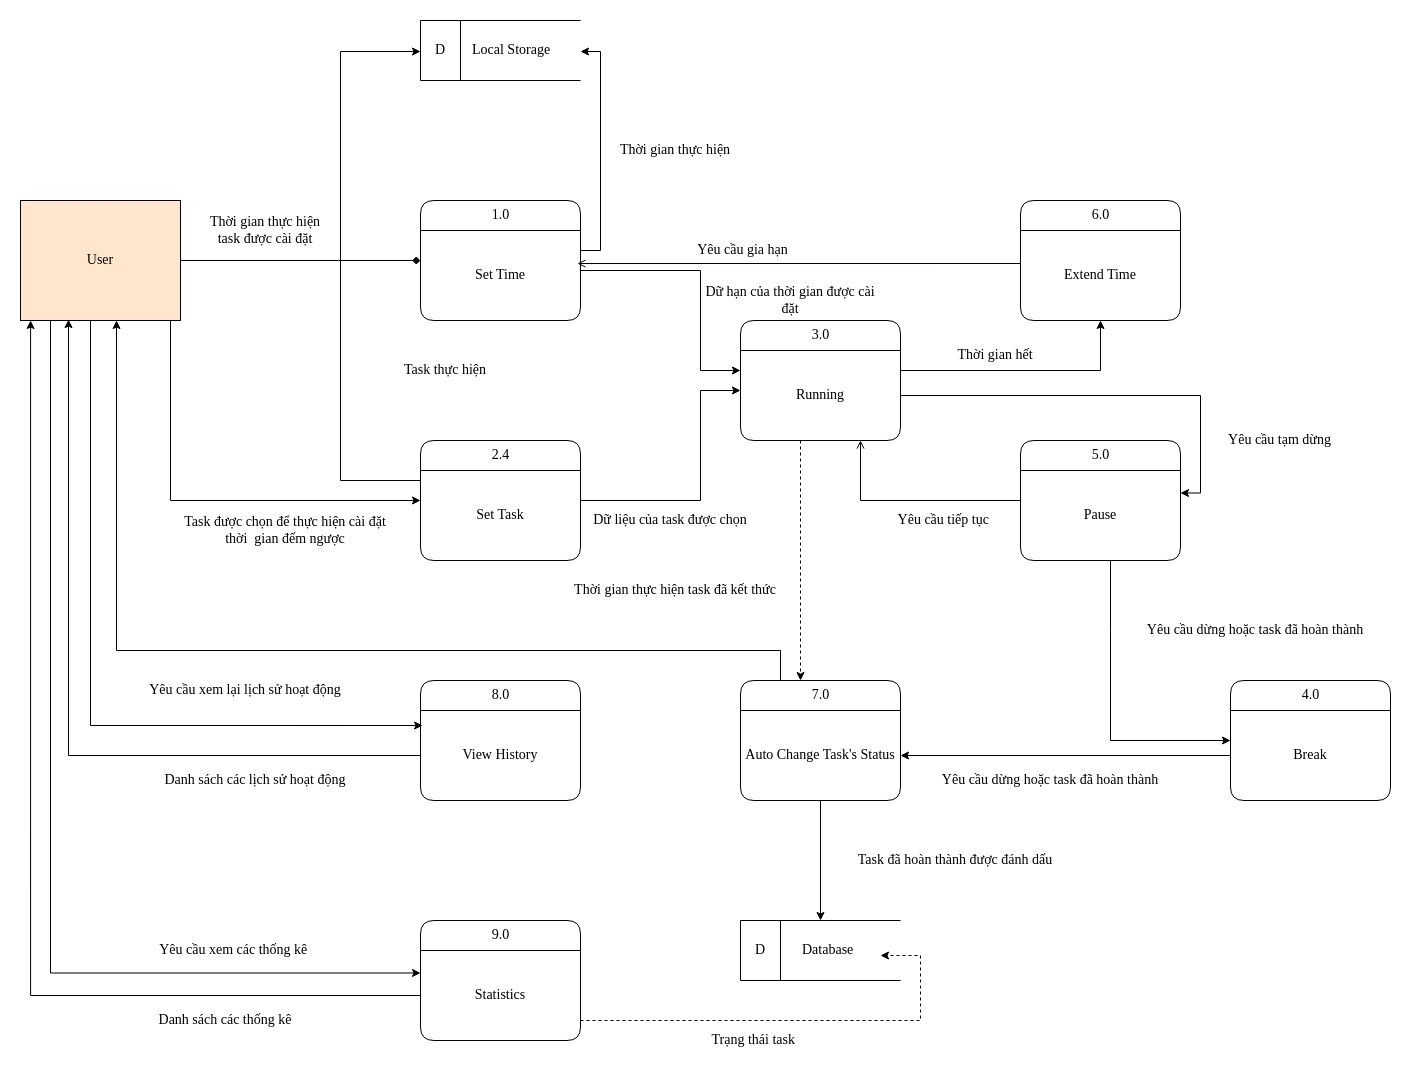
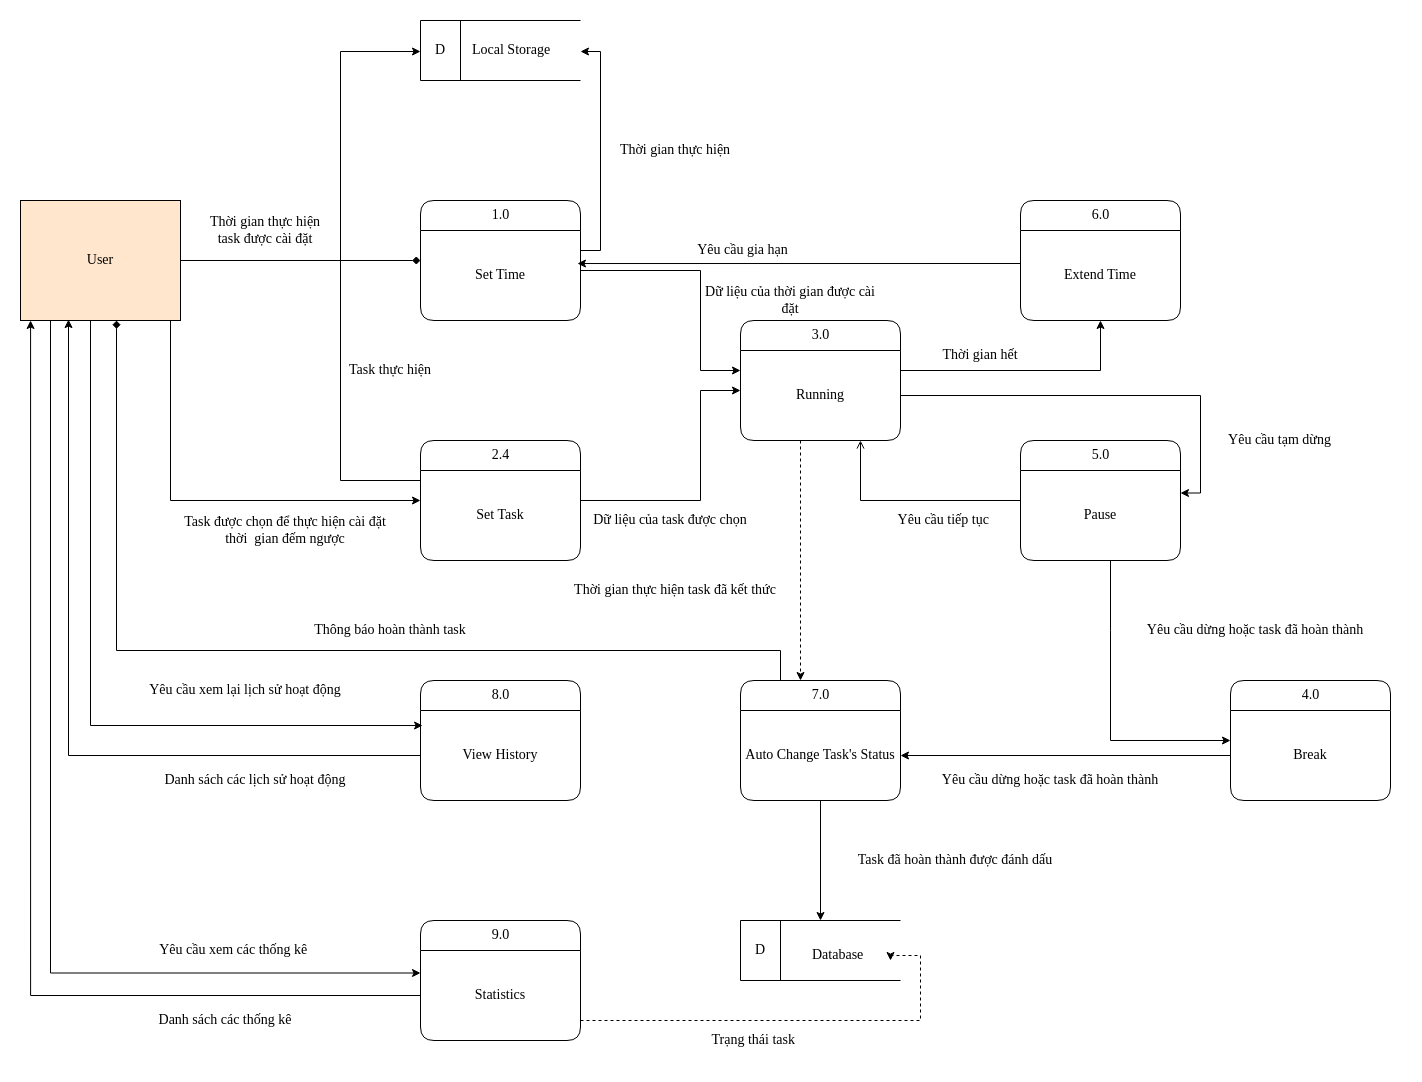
edge "Extend Time" -> "Set Time": arrowhead open -> classic
node "Dữ hạn của thời gian được cài đặt": label "Dữ hạn của thời gian được cài đặt" -> "Dữ liệu của thời gian được cài đặt"
edge "7.0" -> "User": arrowhead classic -> diamond
node "Thời gian hết": moved (996, 356) -> (981, 356)
node "Task thực hiện": moved (446, 371) -> (391, 371)
node "Thông báo hoàn thành task": added
node "Database": moved (841, 951) -> (851, 956)
